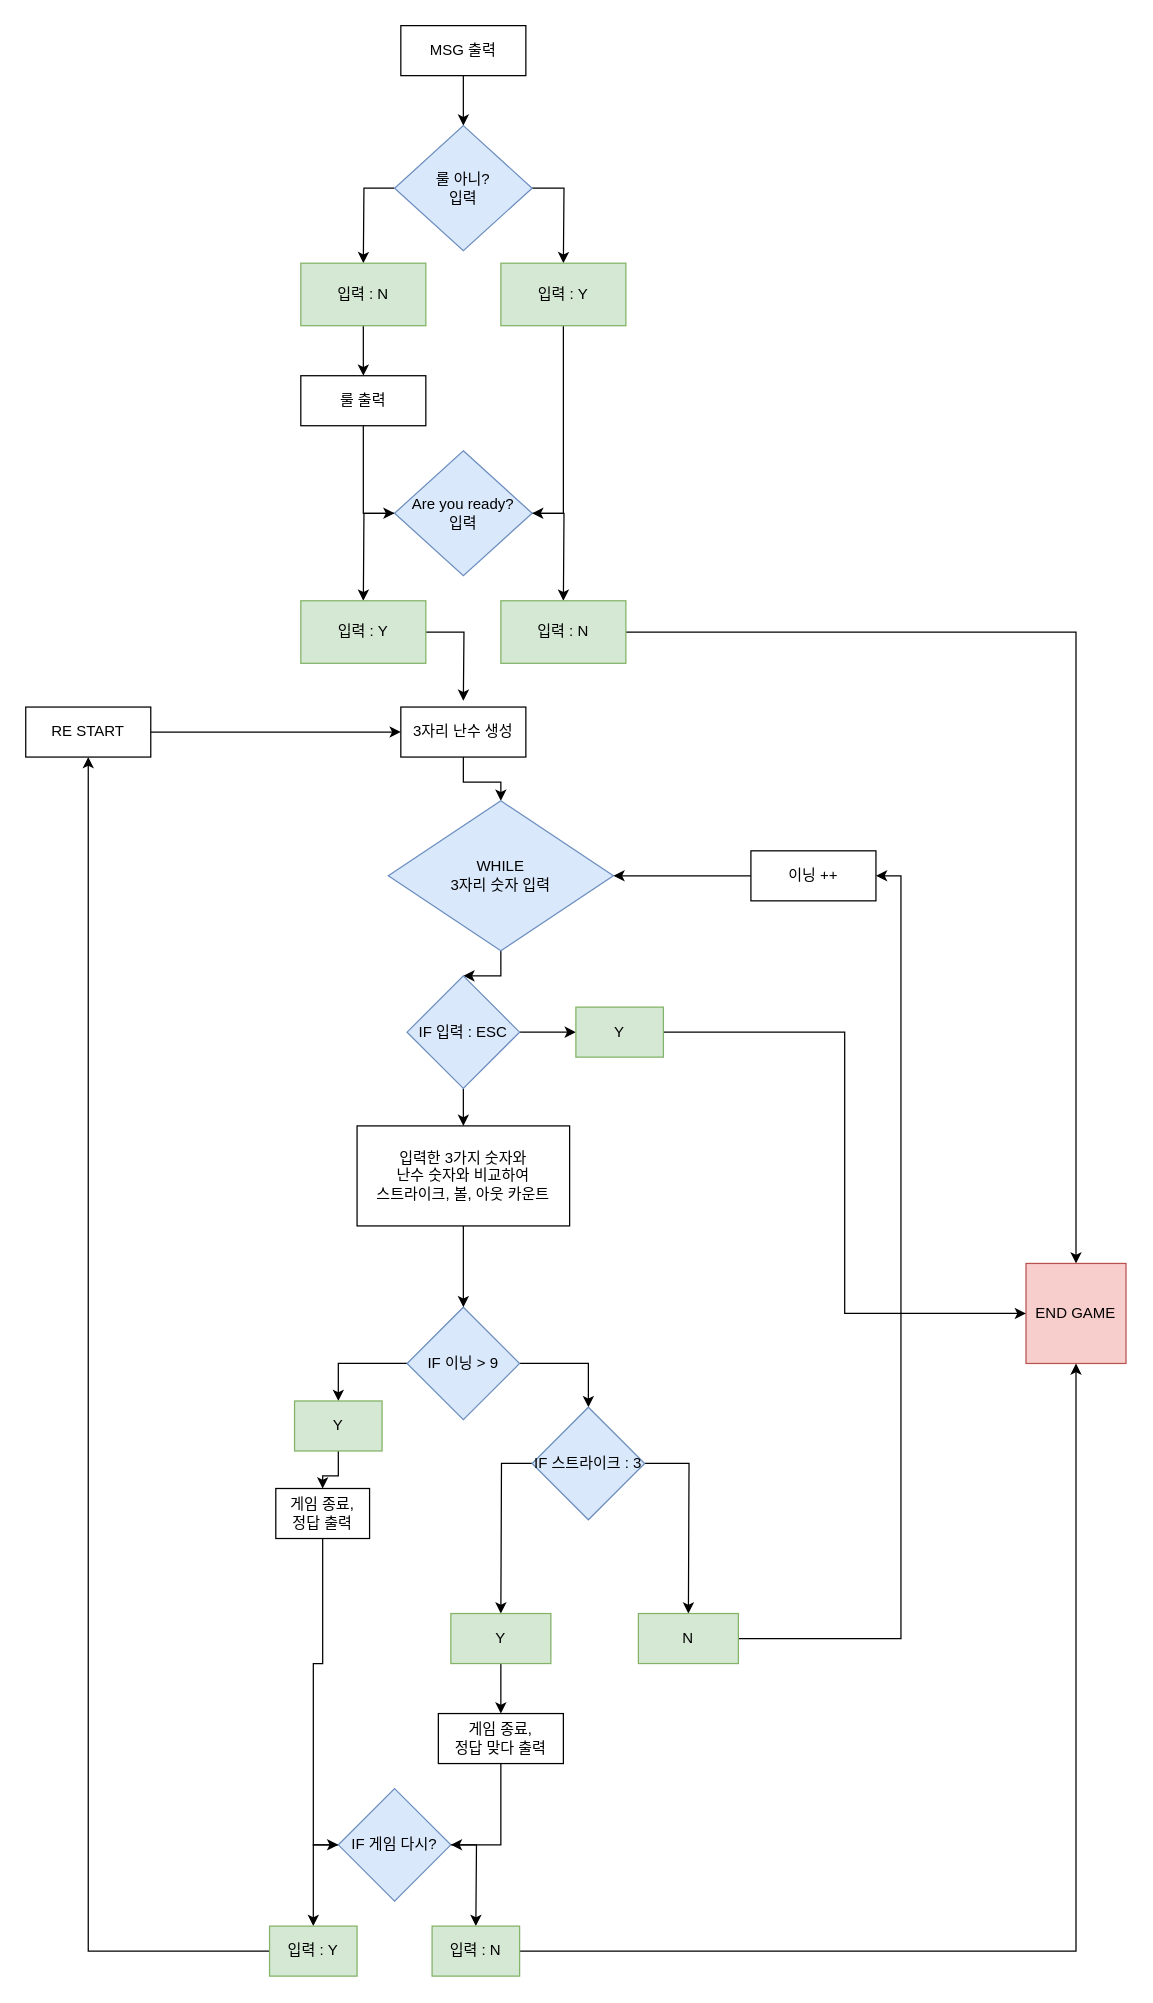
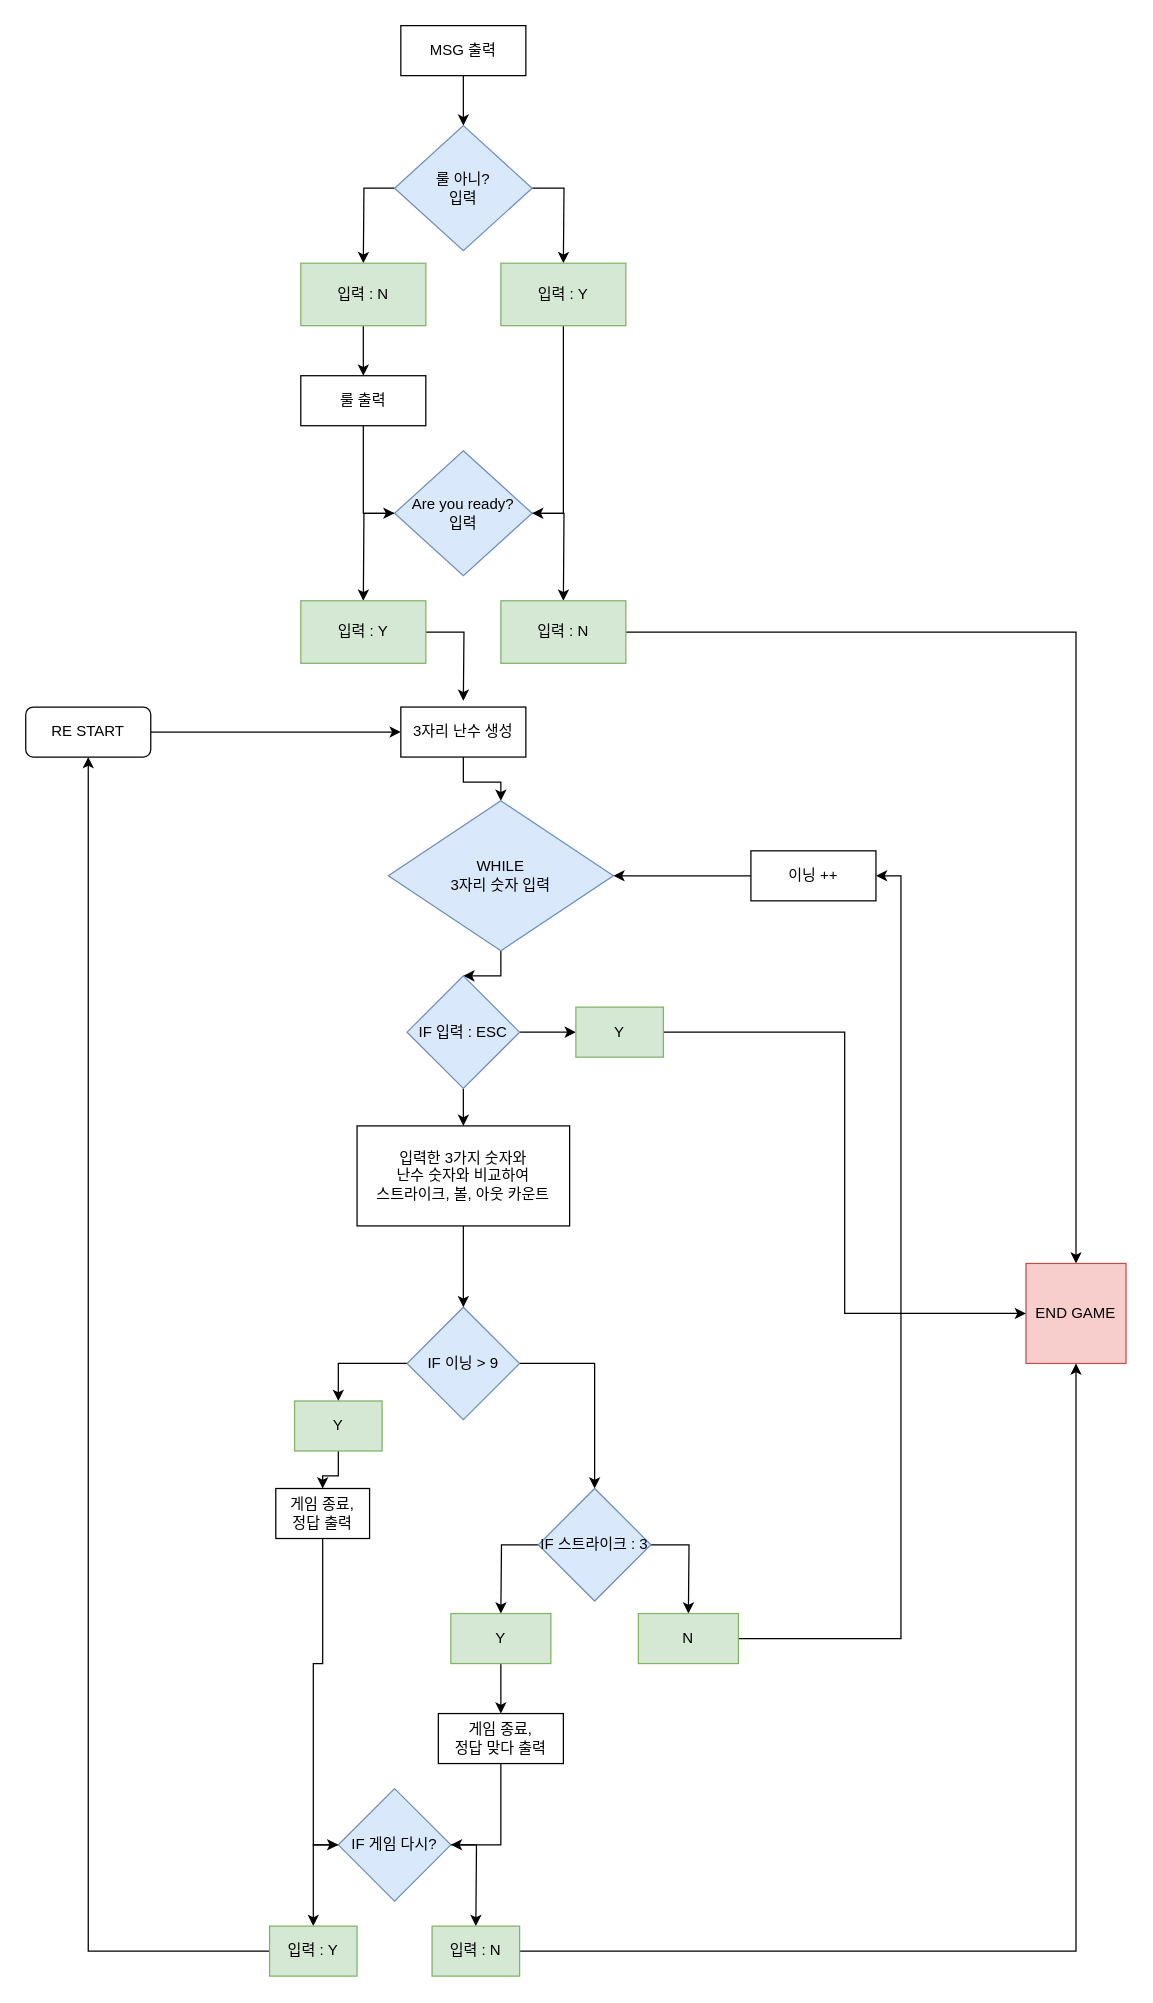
node "RE START": shape rectangle -> rounded rectangle
node "IF 스트라이크 : 3": moved (588, 1463) -> (594, 1544)
